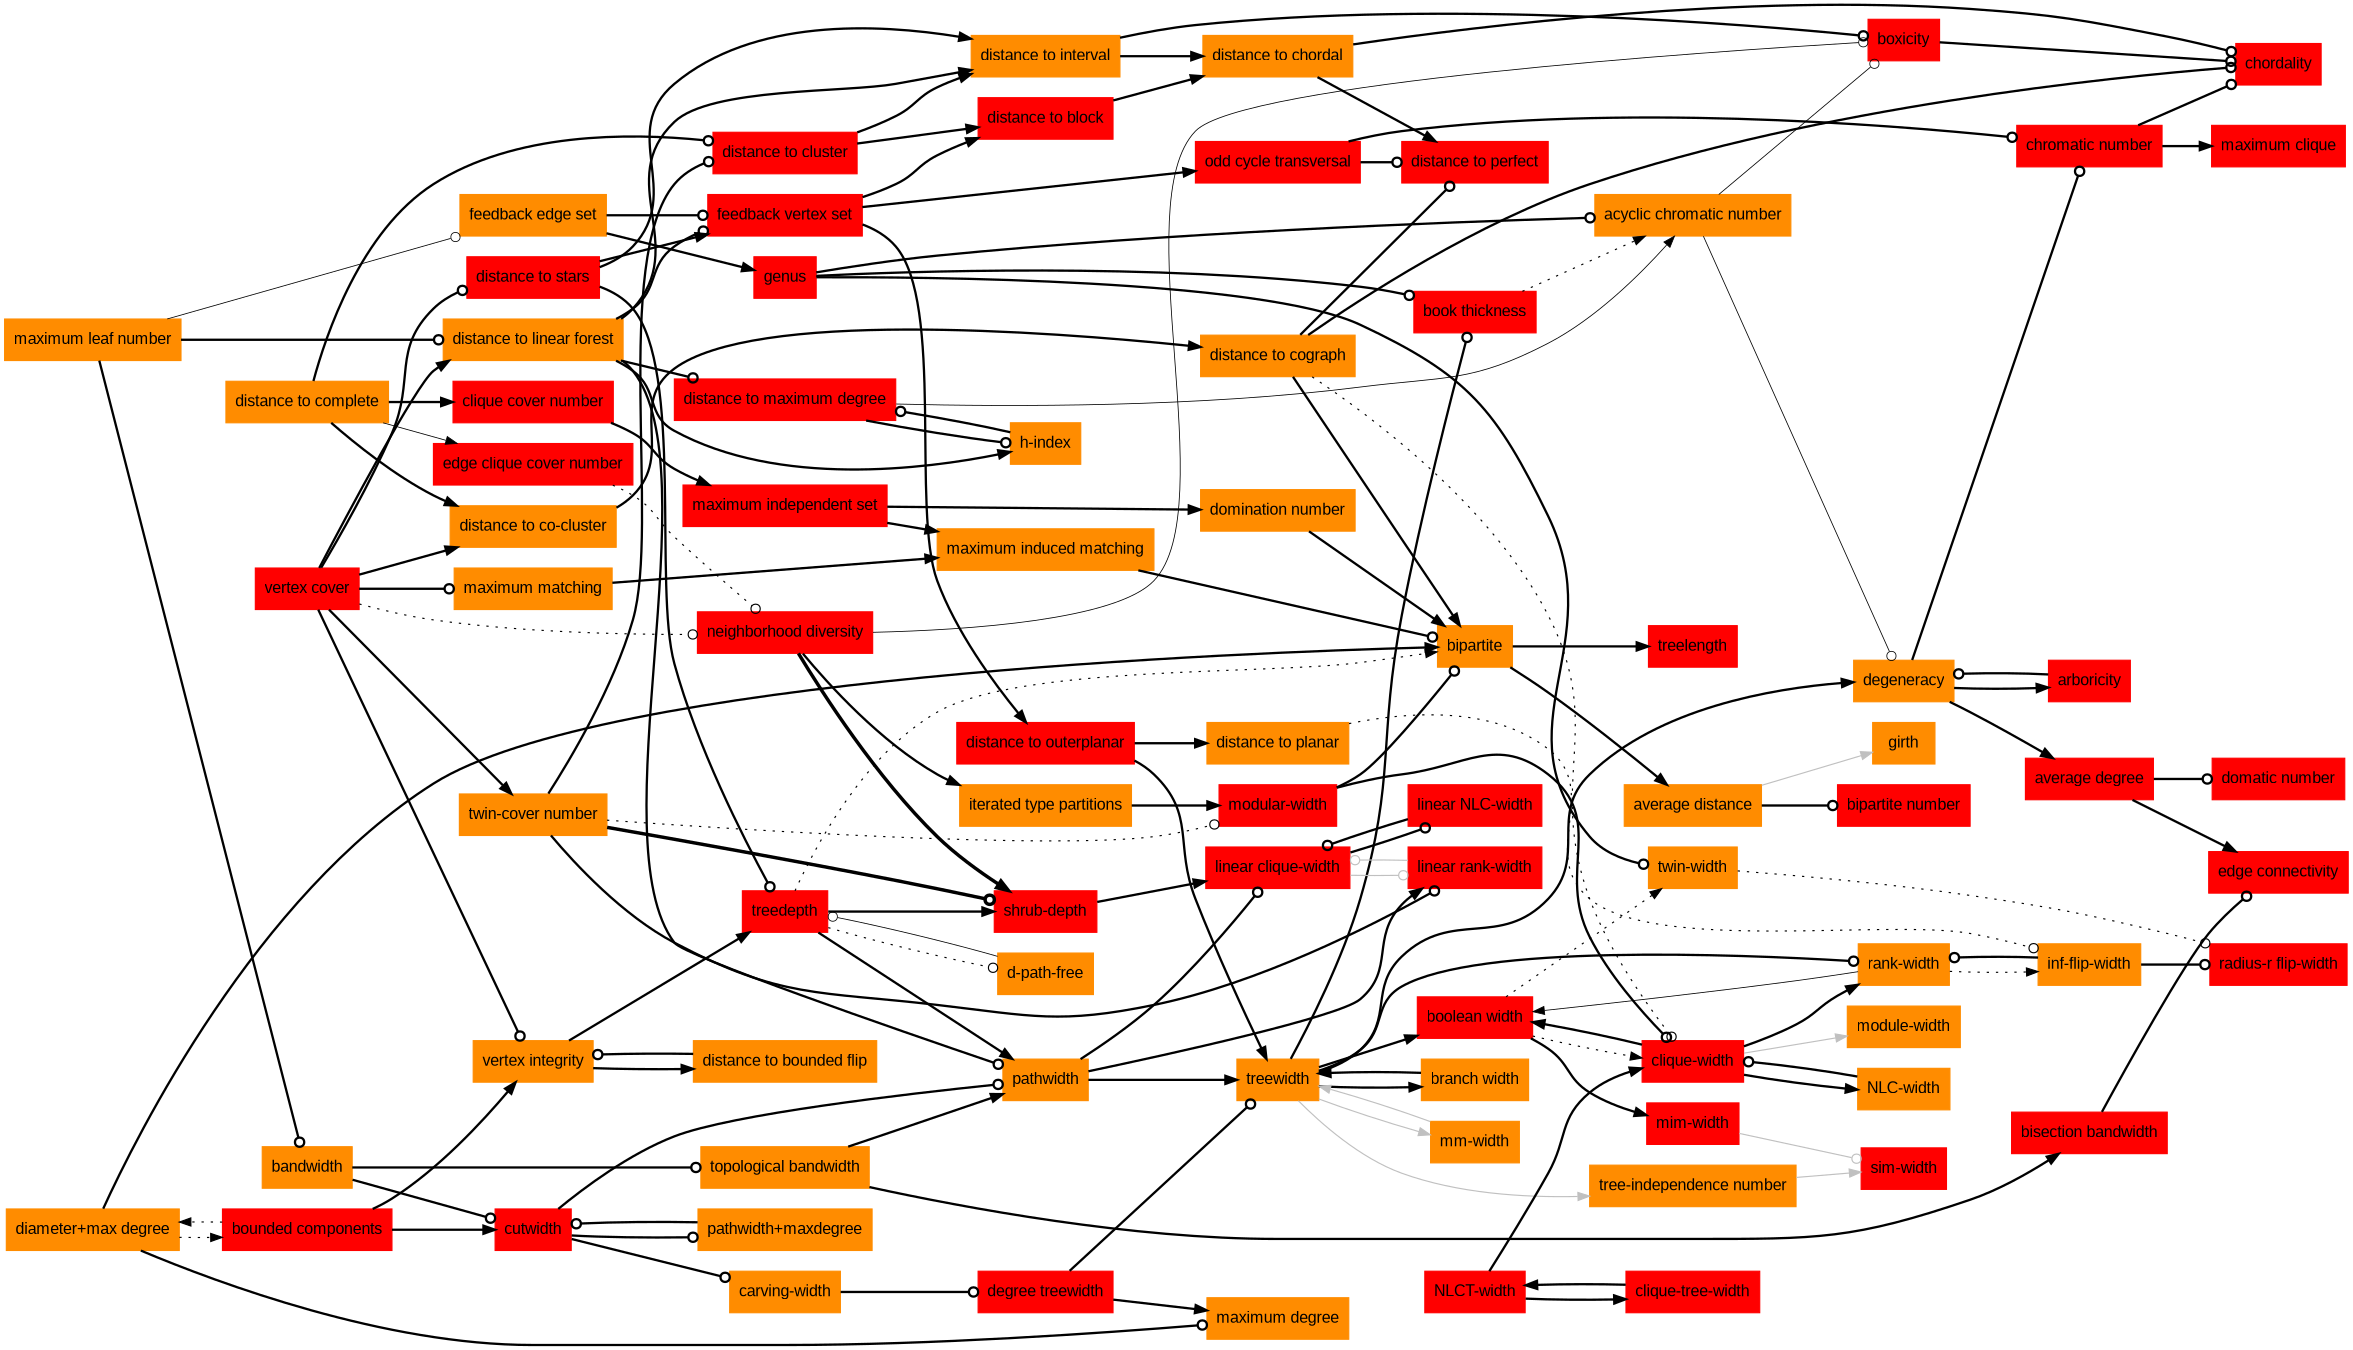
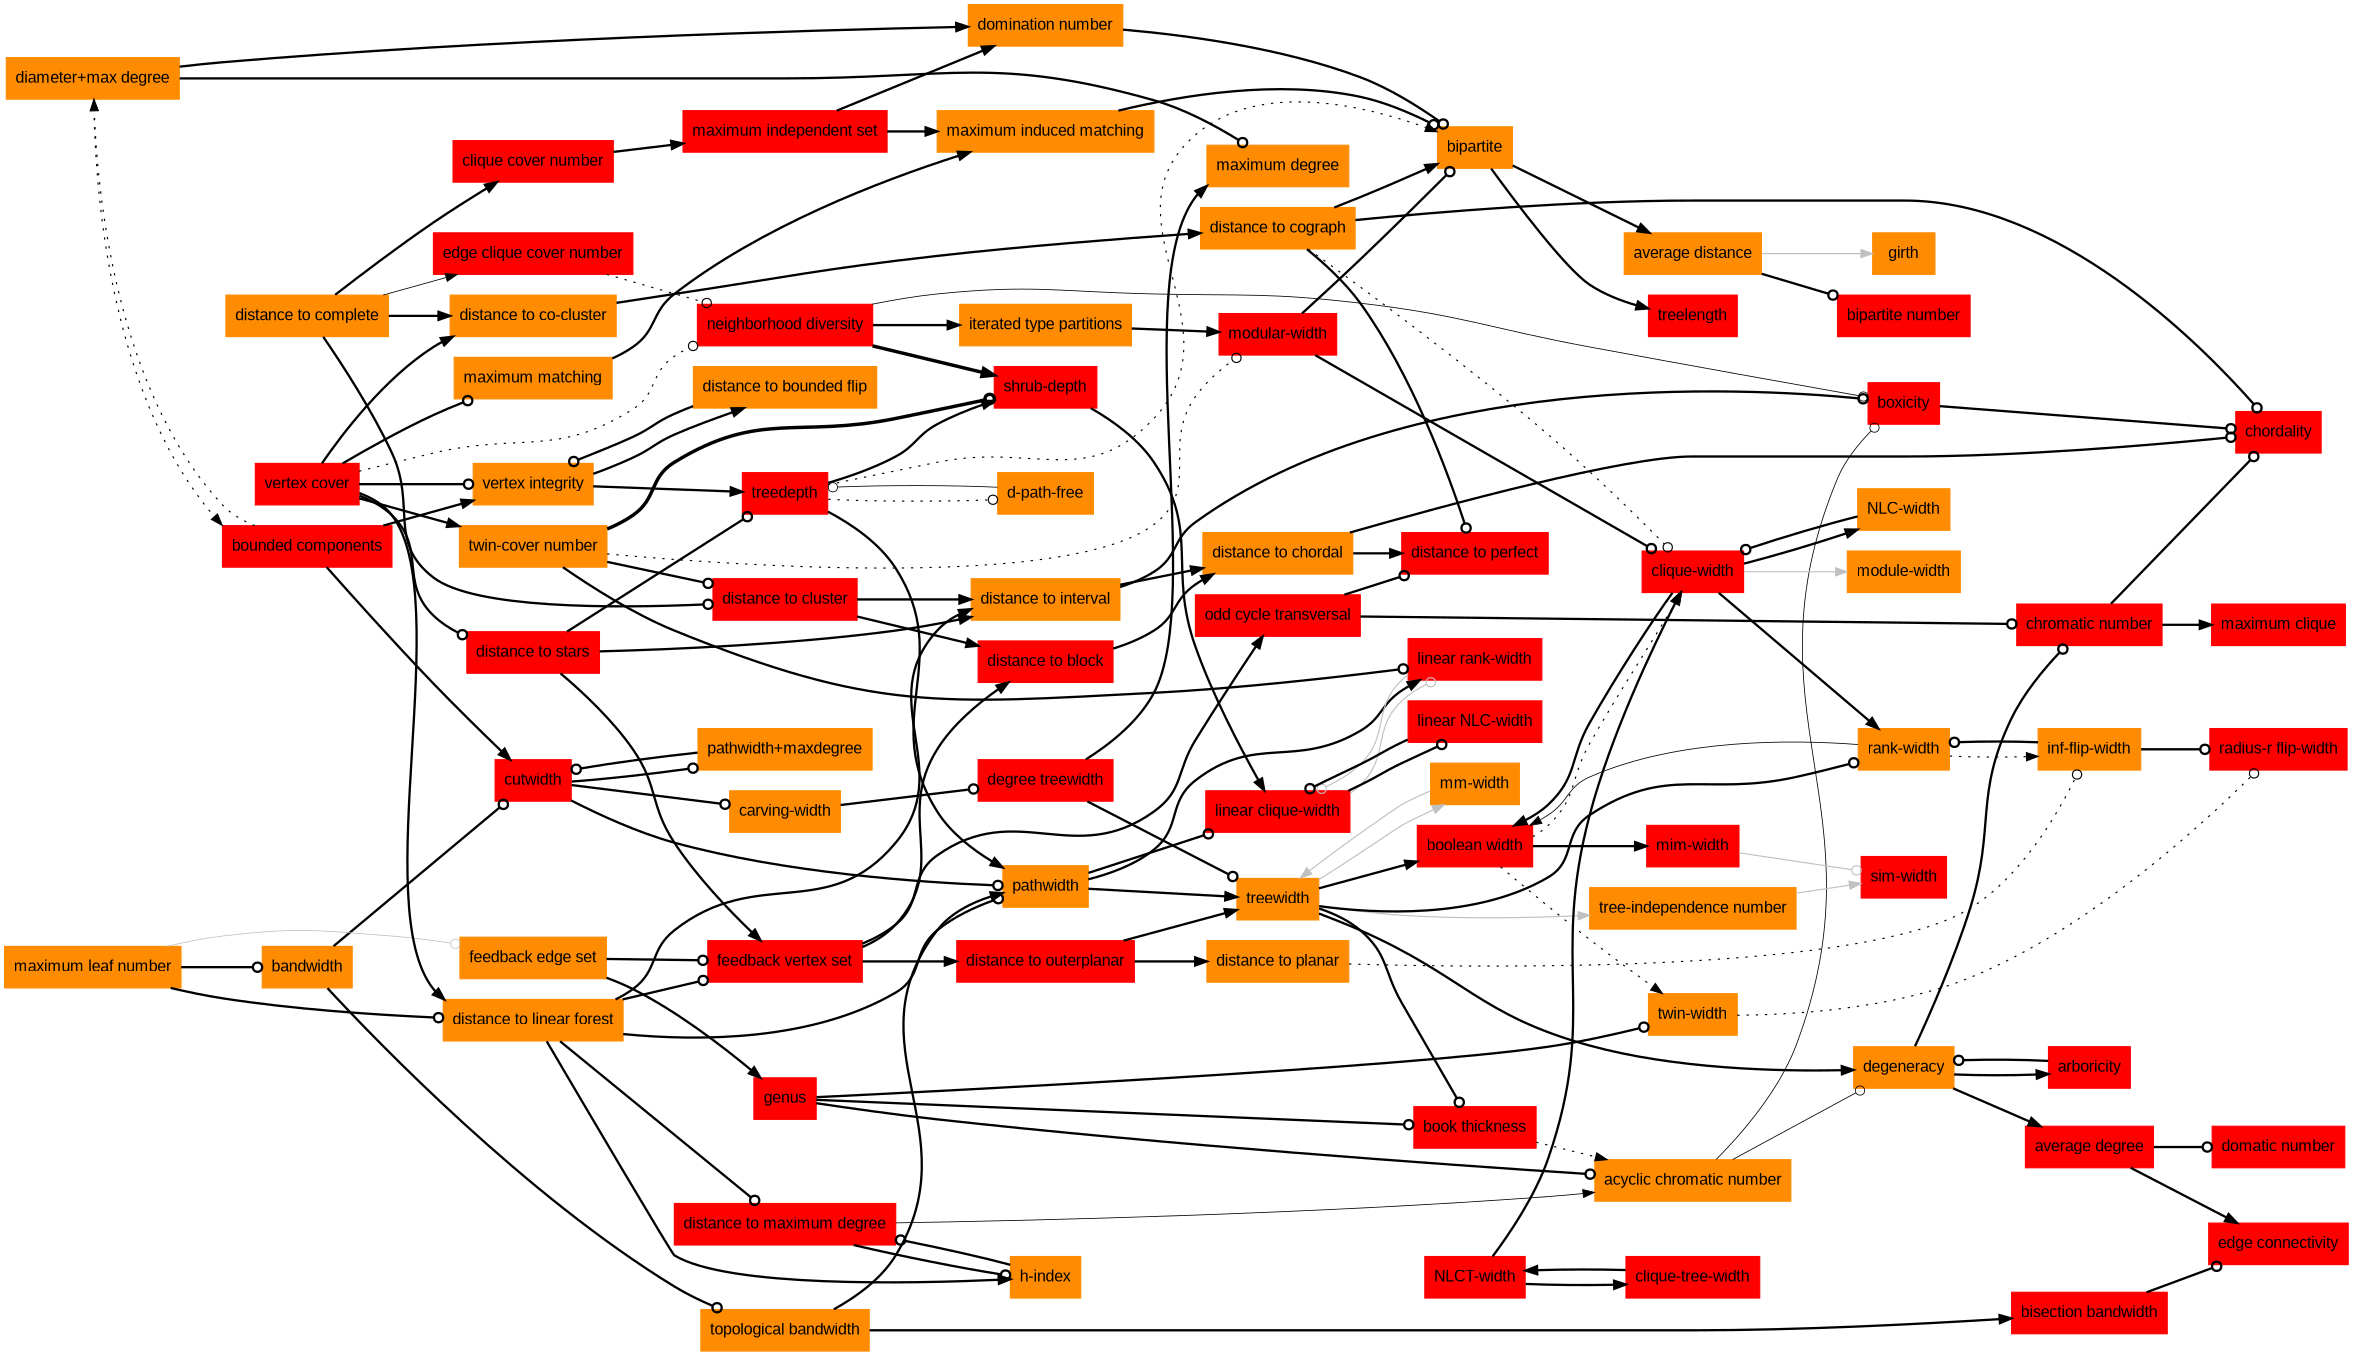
edge "maximum leaf number" -> "feedback edge set": color black -> gray
edge "domination number" -> "bipartite": arrowhead normal -> odot
edge "diameter+max degree" -> "bipartite": now "diameter+max degree" -> "domination number"
node "branch width": removed
